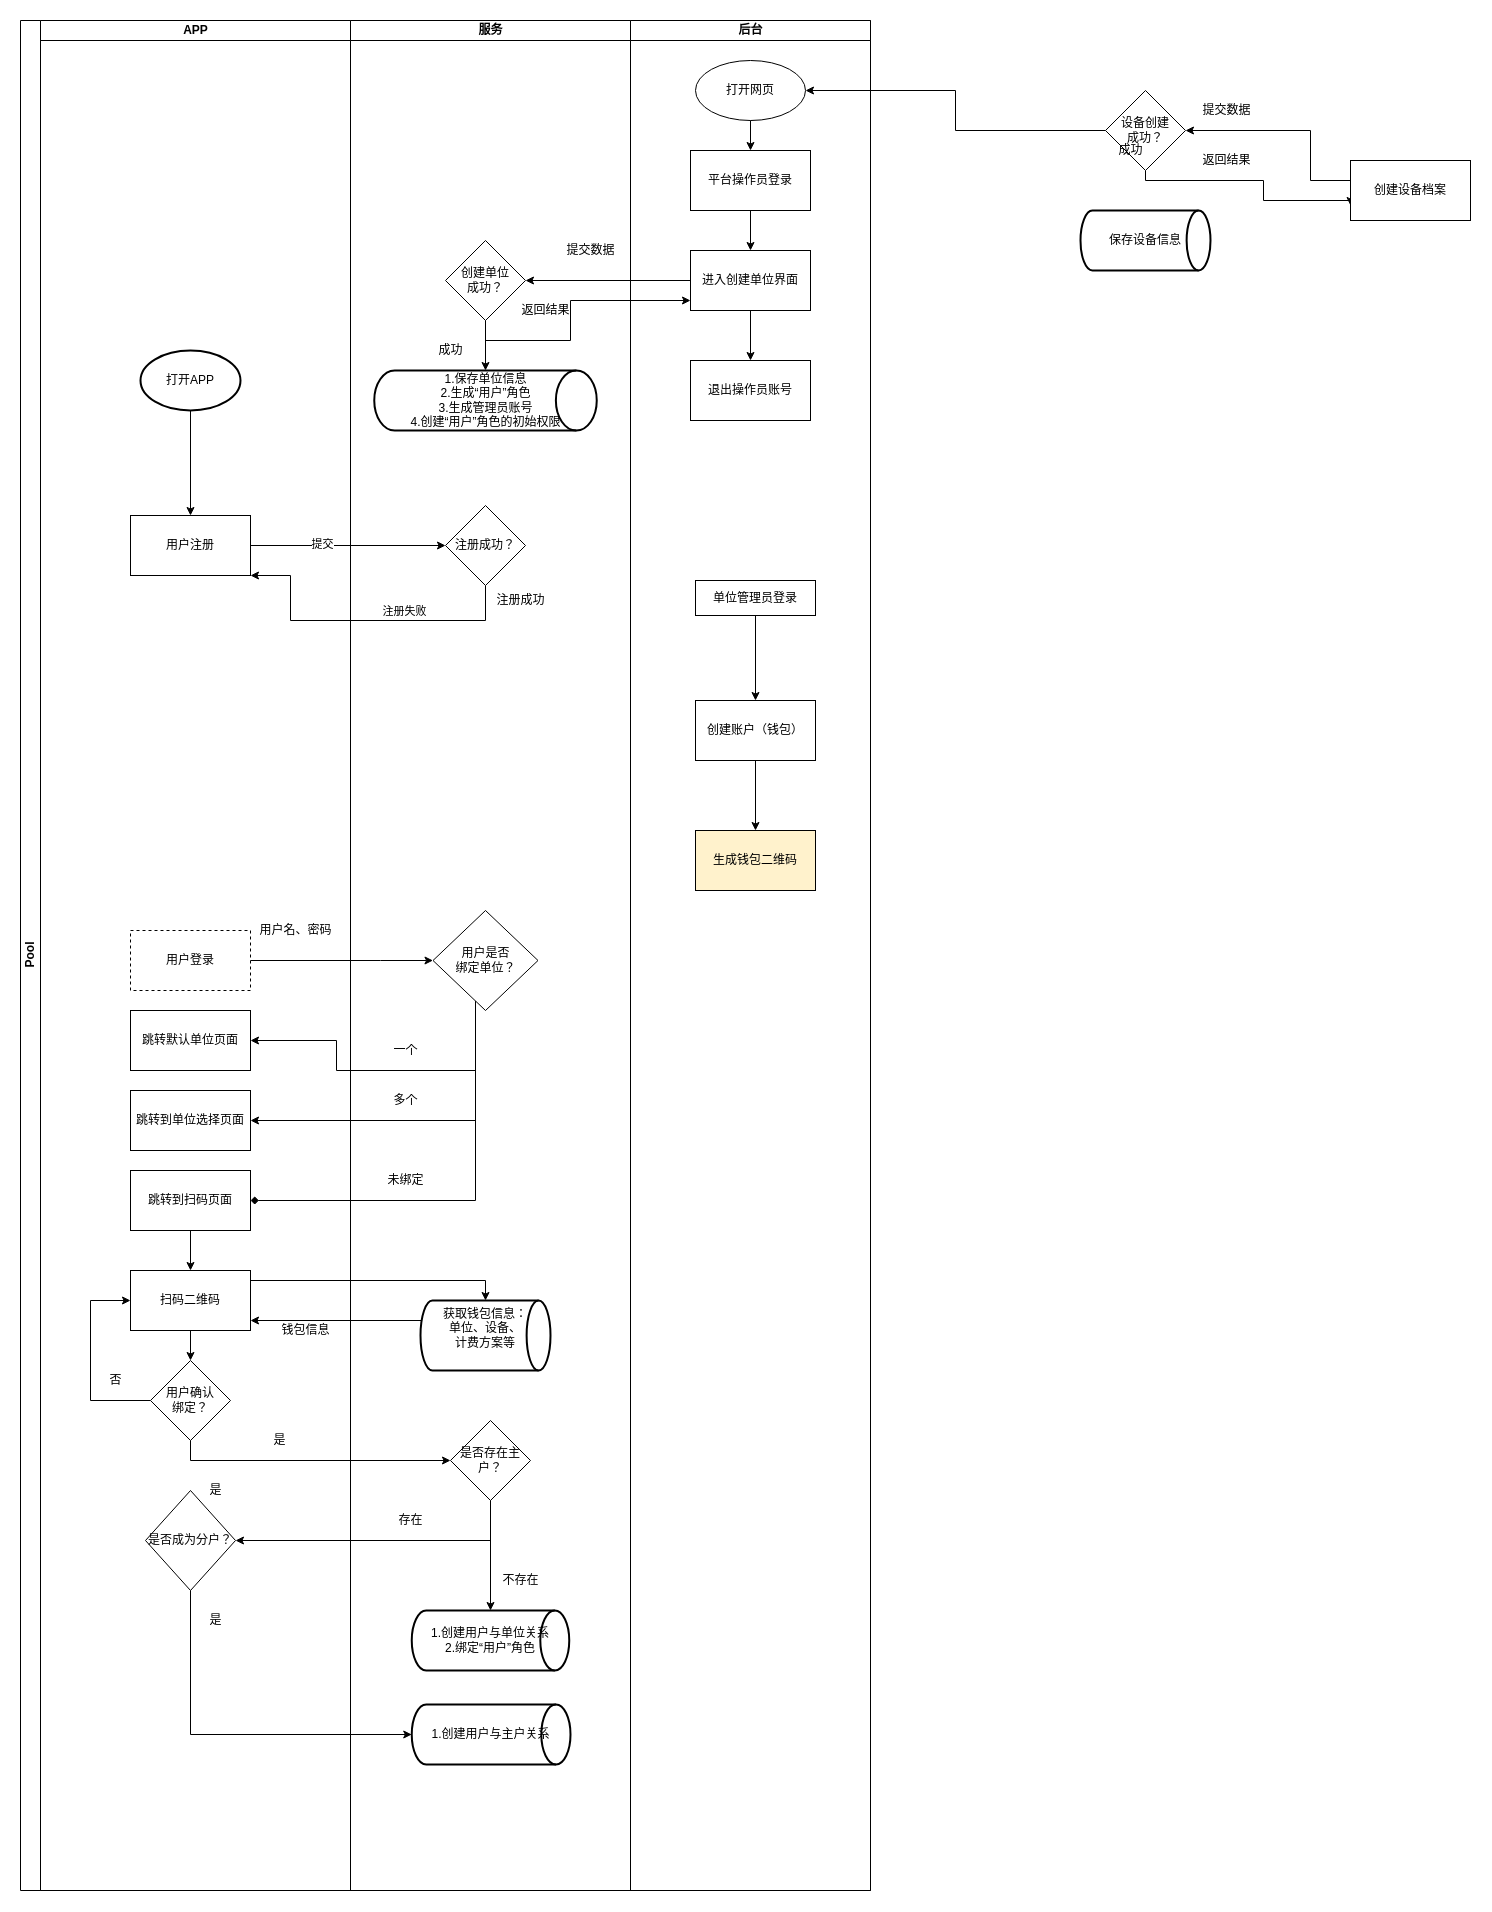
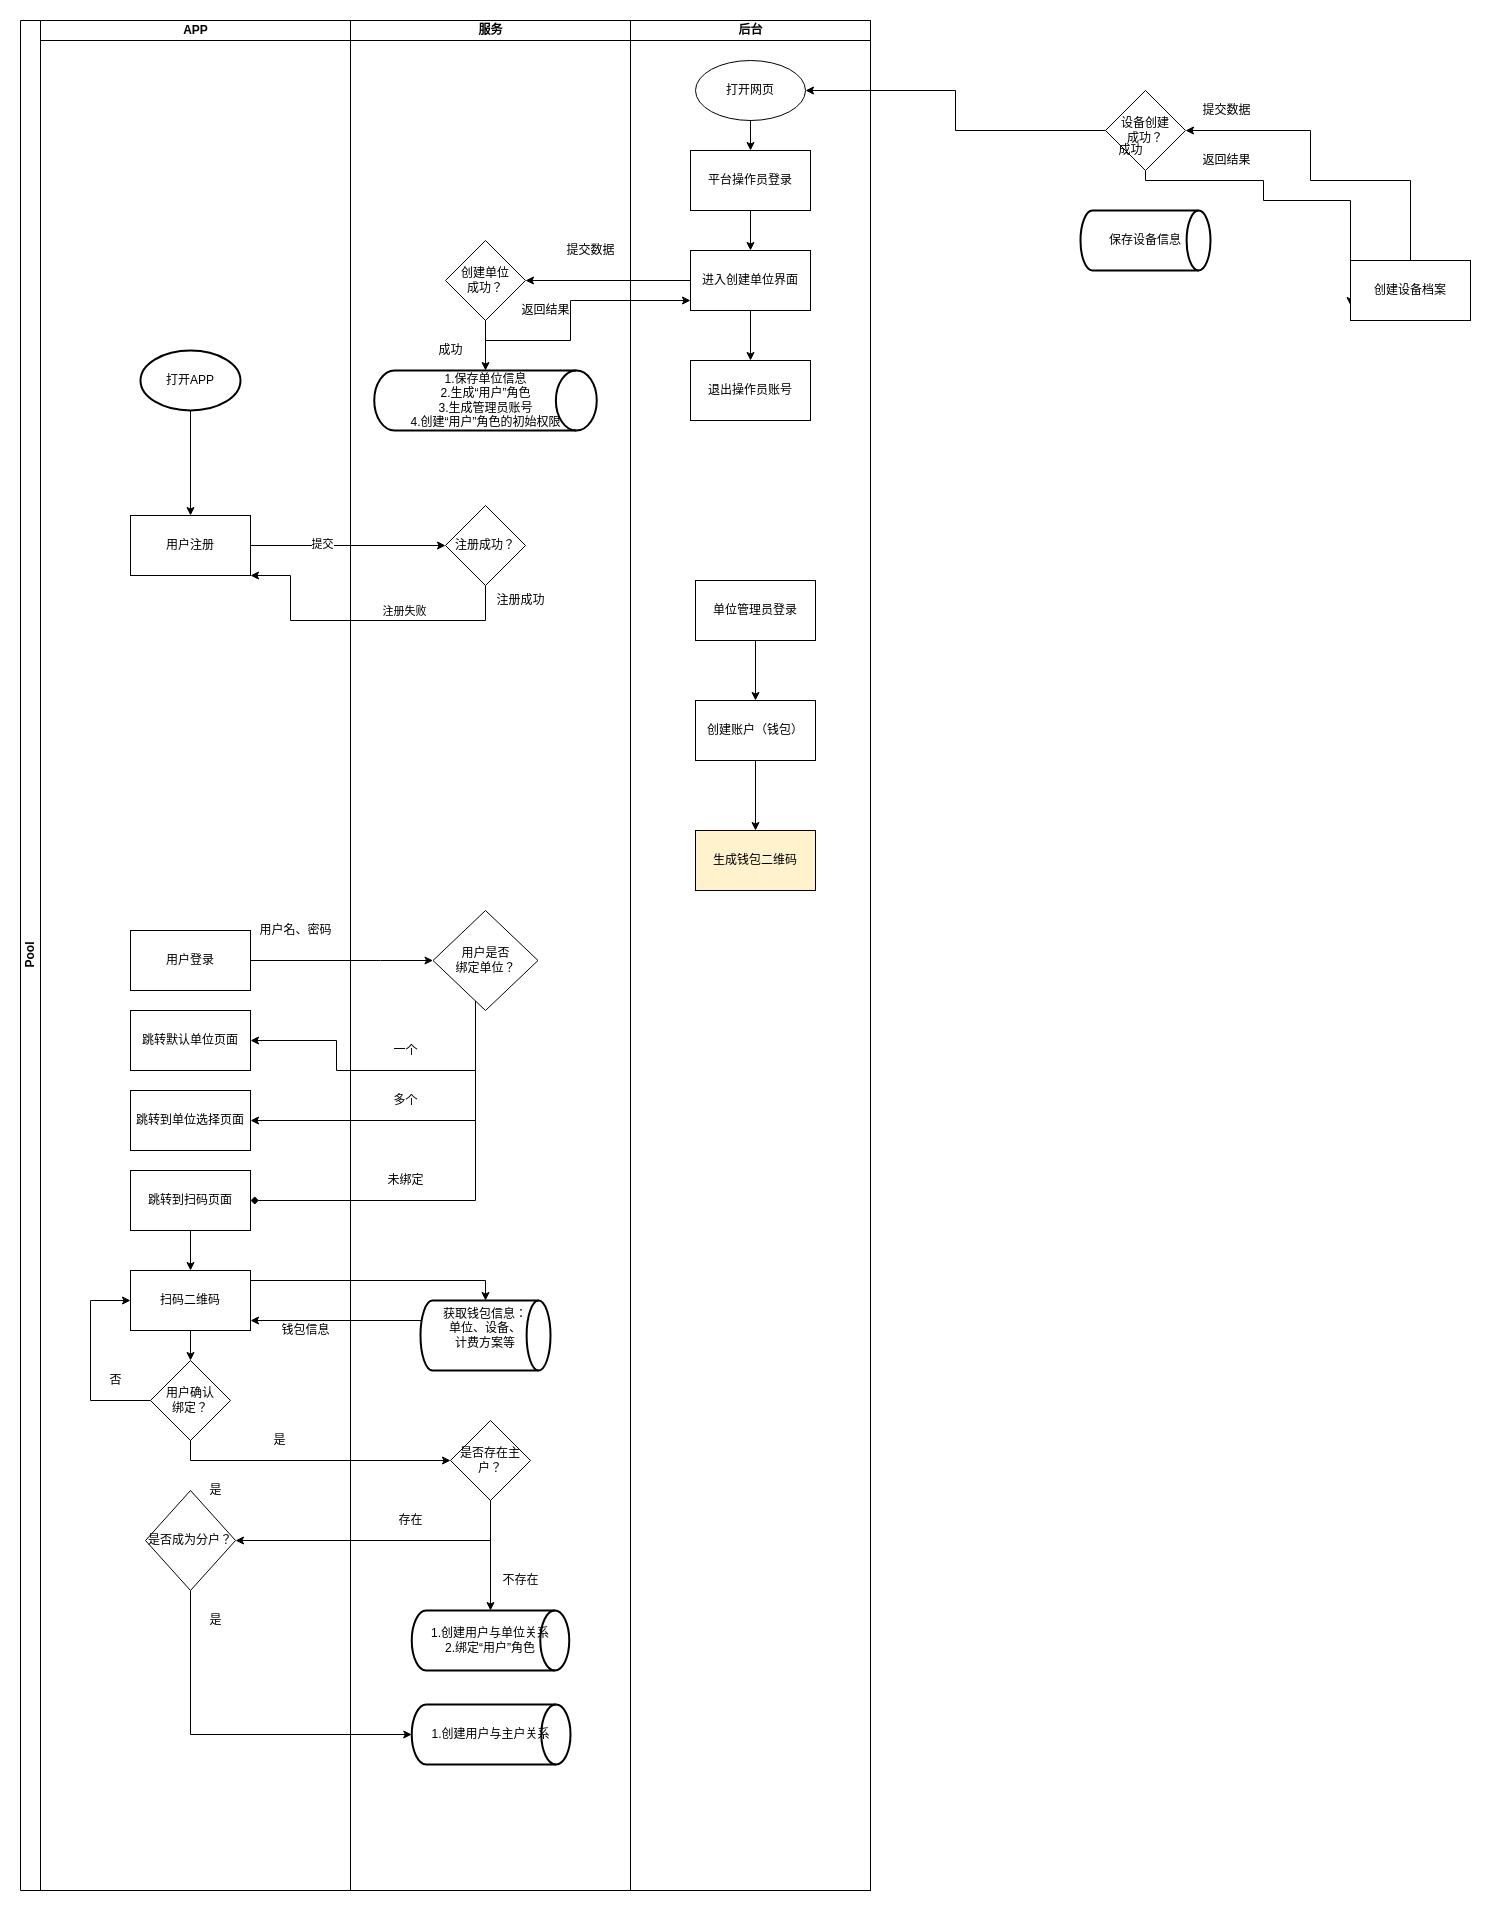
node "创建设备档案": moved (1411, 191) -> (1411, 291)
node "单位管理员登录": size 120x35 -> 120x60
node "用户登录": style dashed -> solid
